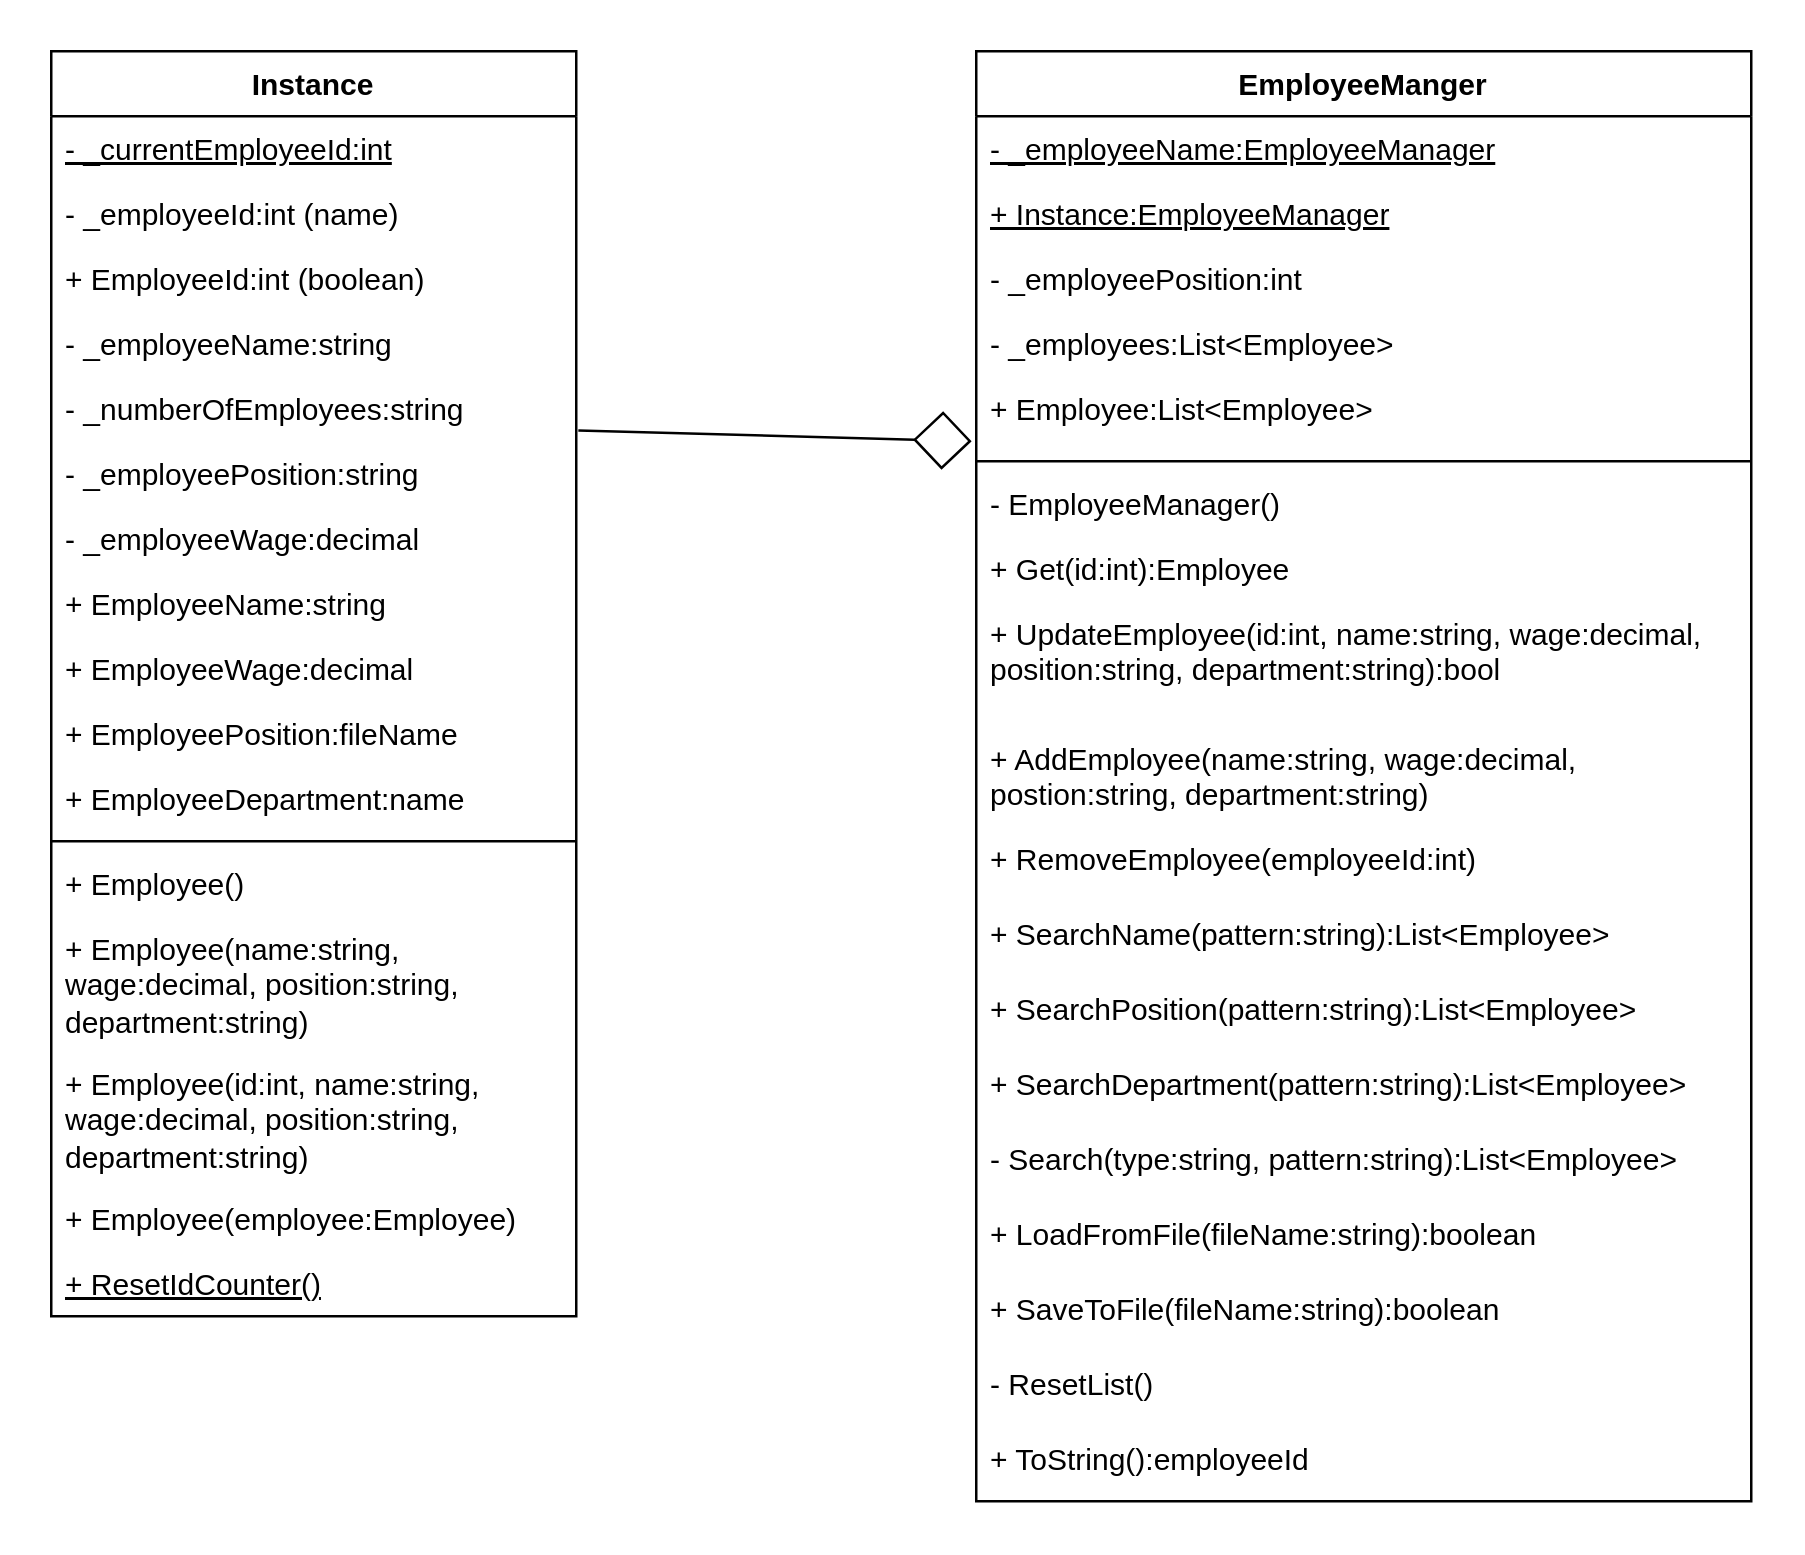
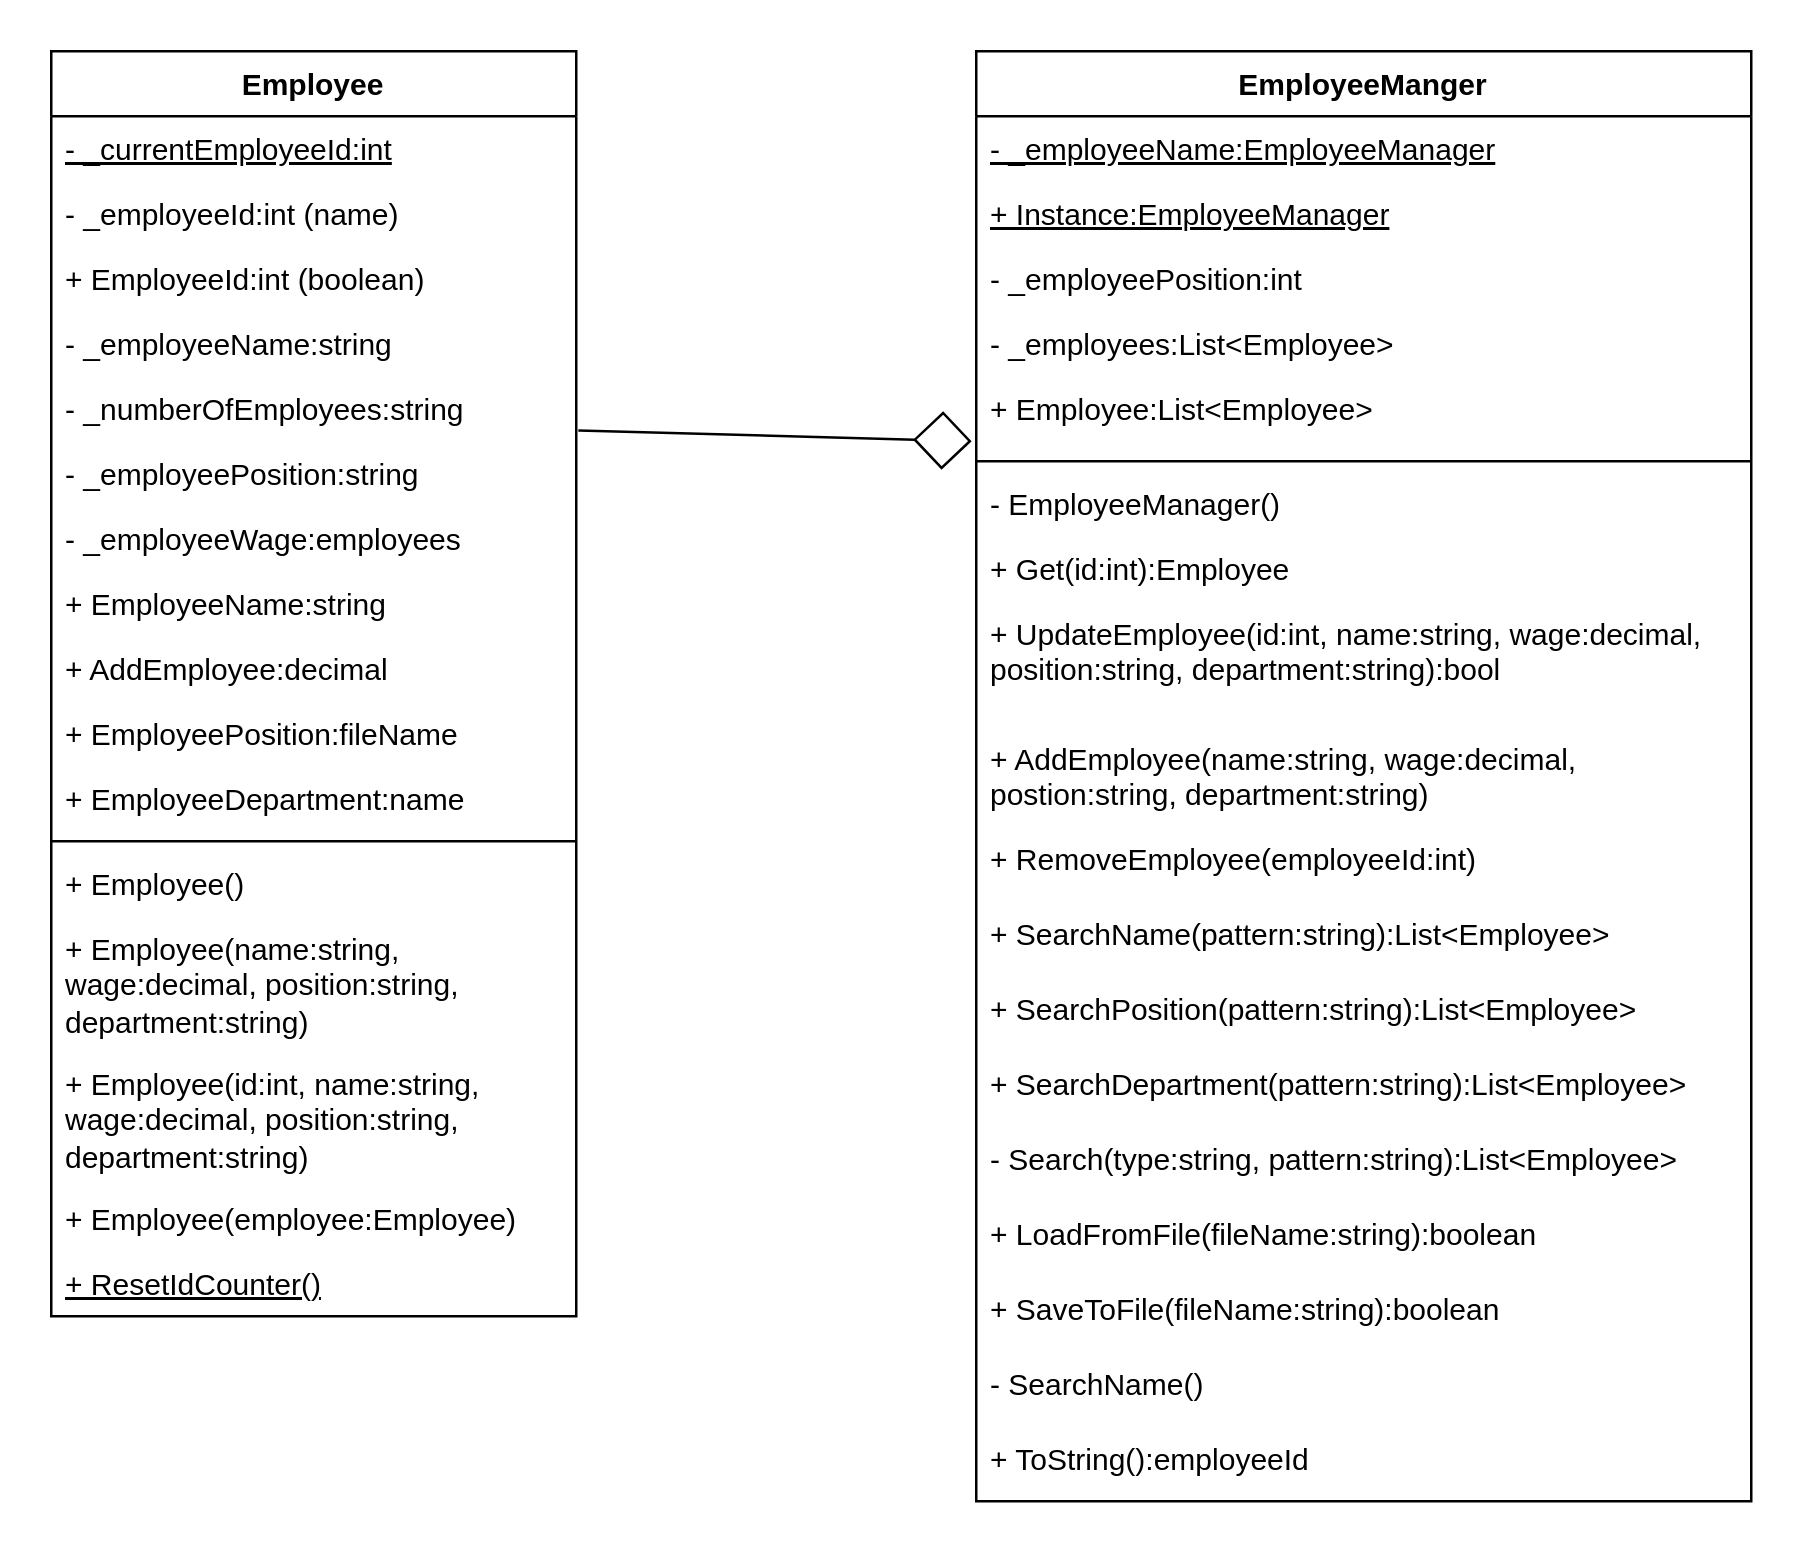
node "Instance": label "Instance" -> "Employee"
node "- _employeeWage:decimal": label "- _employeeWage:decimal" -> "- _employeeWage:employees"
node "+ EmployeeWage:decimal": label "+ EmployeeWage:decimal" -> "+ AddEmployee:decimal"
node "- ResetList()": label "- ResetList()" -> "- SearchName()"
